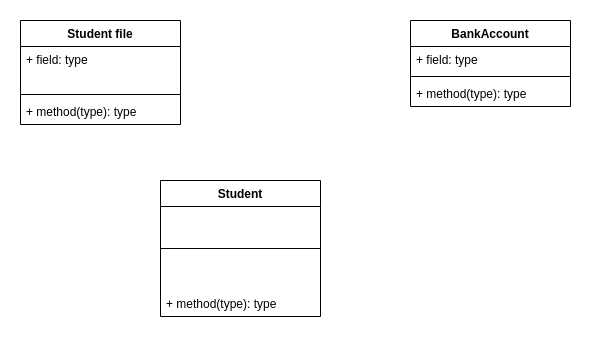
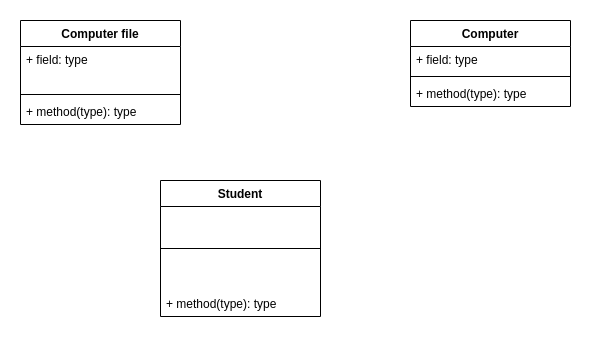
node "Student file": label "Student file" -> "Computer file"
node "BankAccount": label "BankAccount" -> "Computer"
